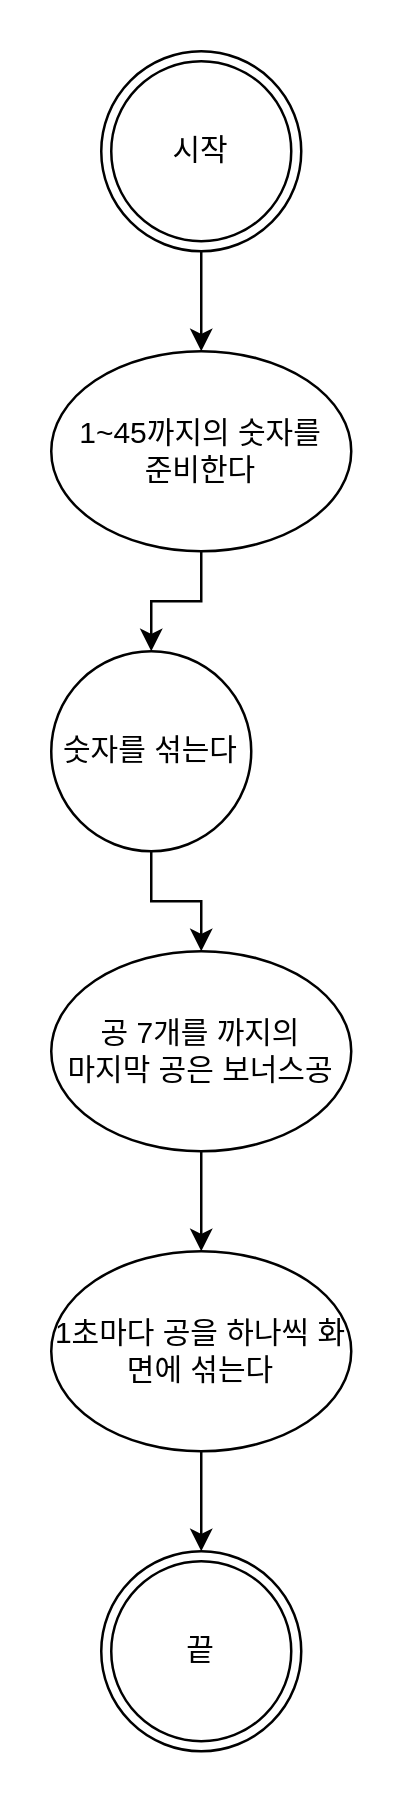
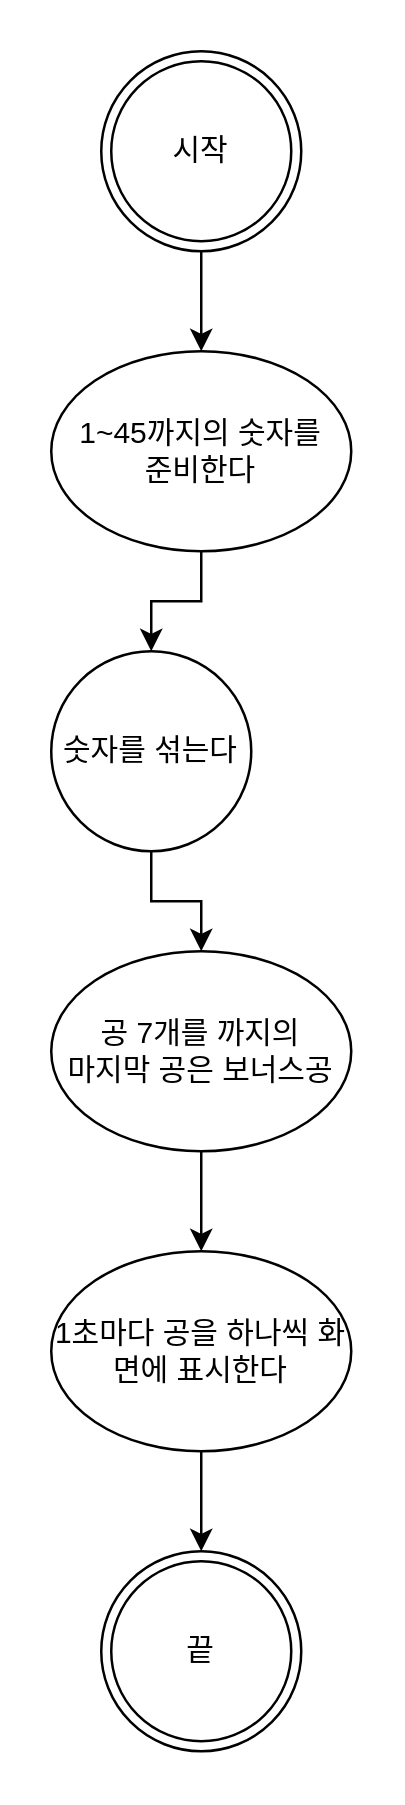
node "1초마다 공을 하나씩 화면에 섞는다": label "1초마다 공을 하나씩 화면에 섞는다" -> "1초마다 공을 하나씩 화면에 표시한다"
